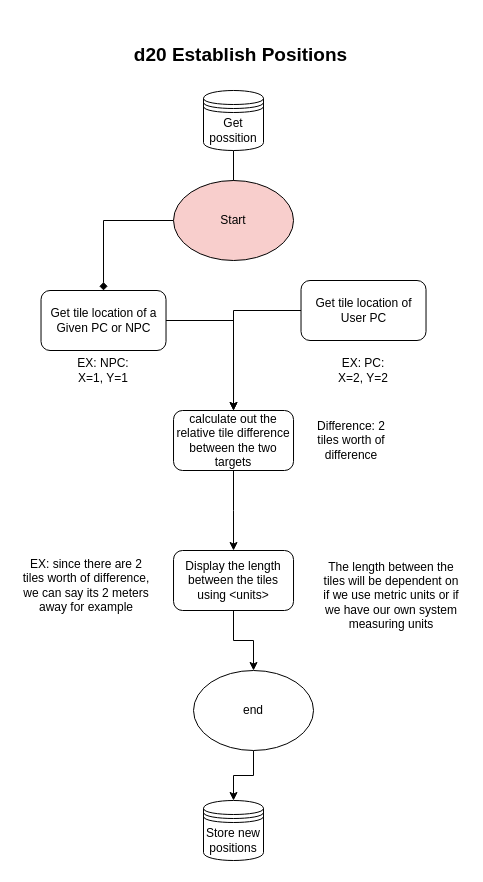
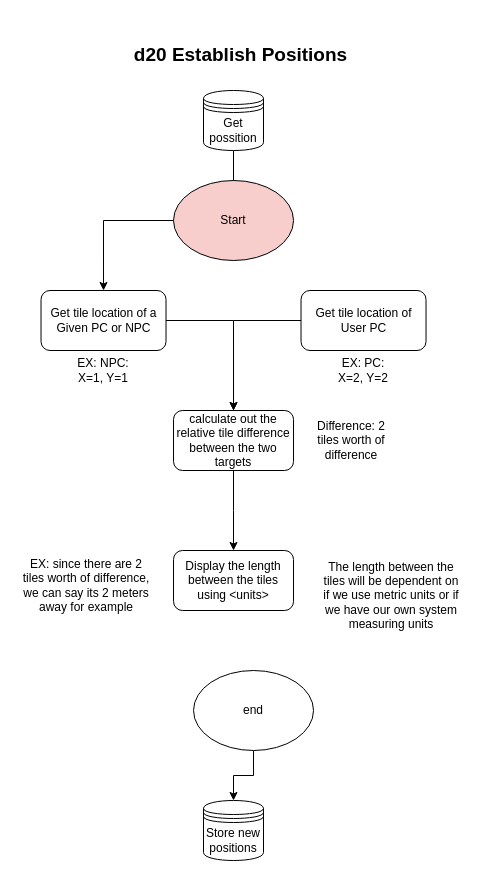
edge "Start" -> "Get tile location of a Given PC or NPC": arrowhead diamond -> classic
node "Get tile location of User PC": moved (364, 311) -> (364, 321)
edge "Display the length between the tiles using <units>" -> "end": removed
